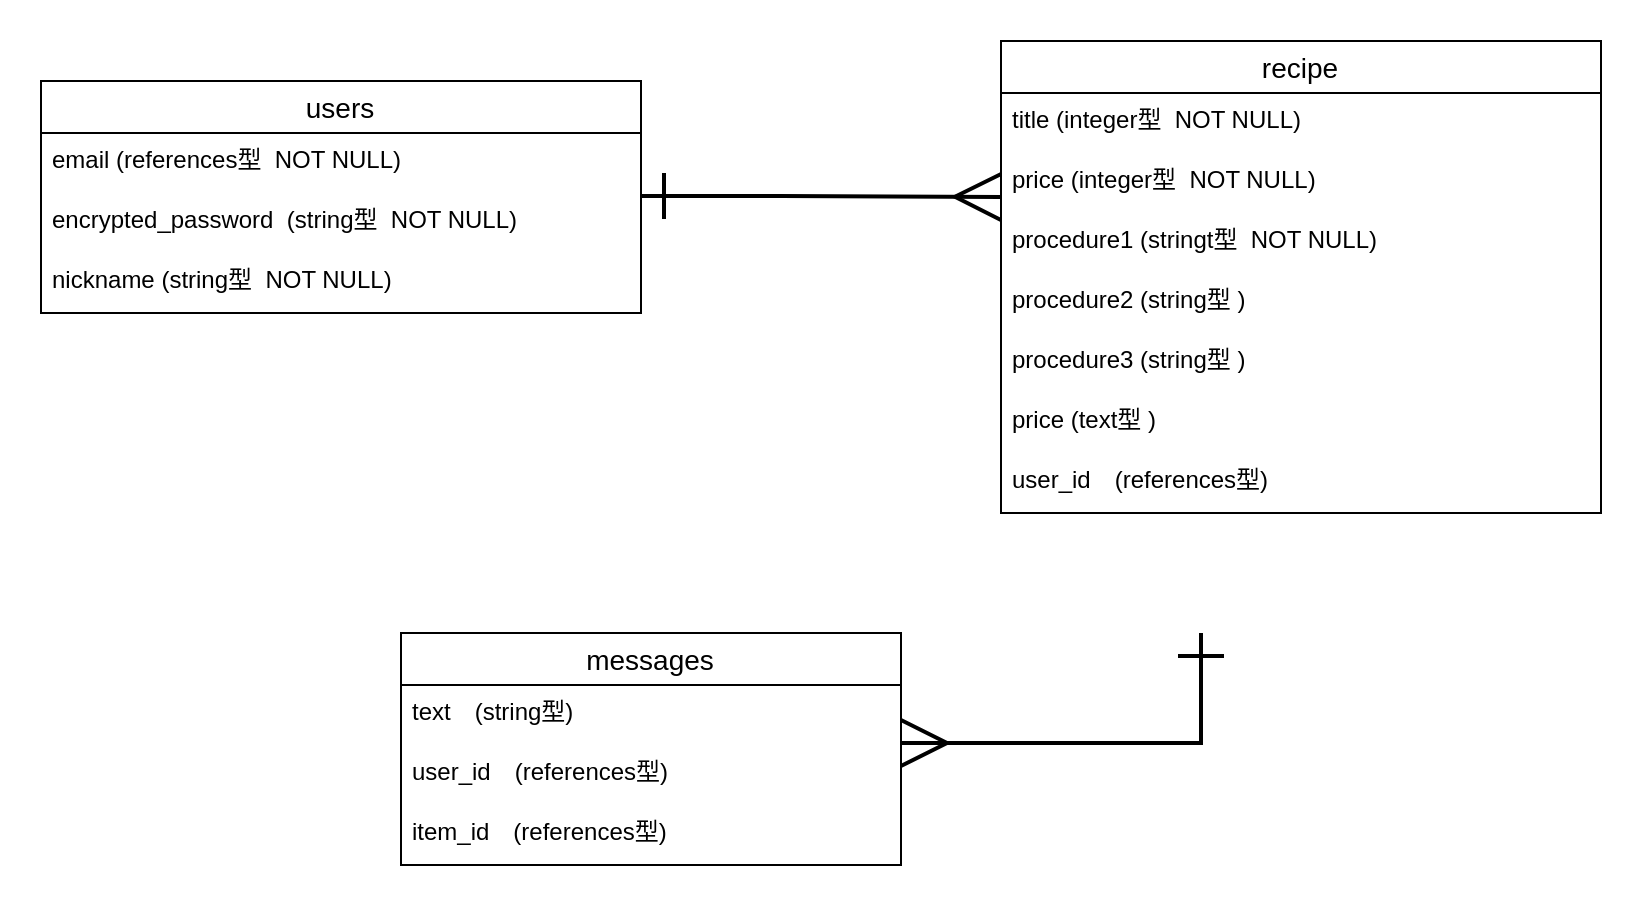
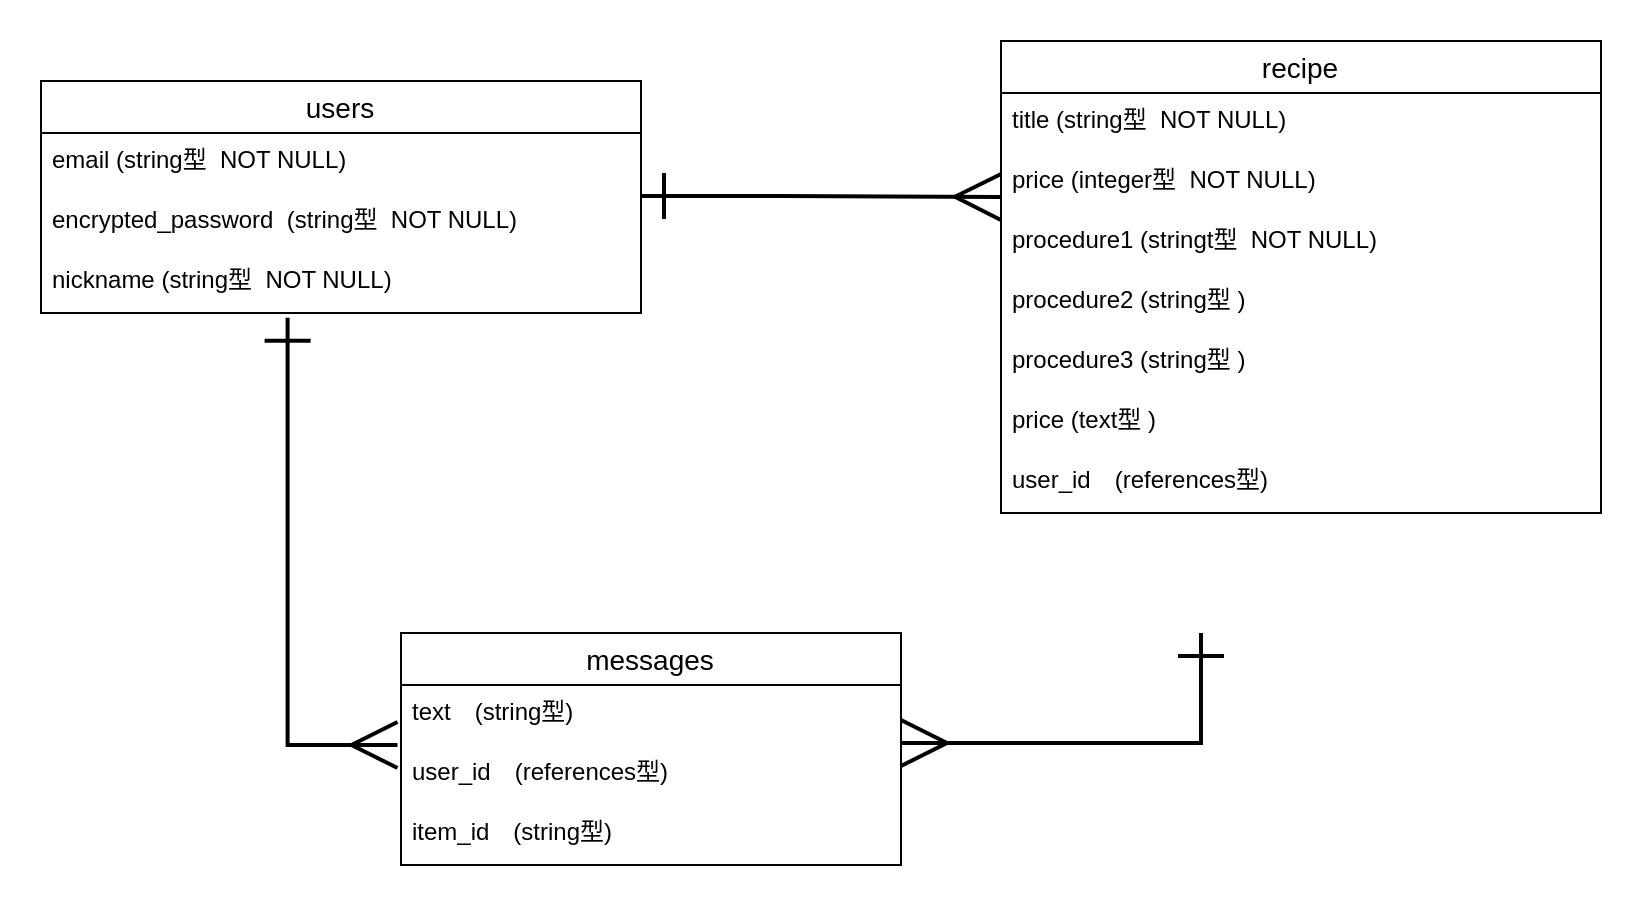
node "title (integer型 NOT NULL)": label "title (integer型 NOT NULL)" -> "title (string型 NOT NULL)"
node "email (references型 NOT NULL)": label "email (references型 NOT NULL)" -> "email (string型 NOT NULL)"
edge "nickname (string型 NOT NULL)" -- "text (string型)": added
node "item_id (references型)": label "item_id (references型)" -> "item_id (string型)"
